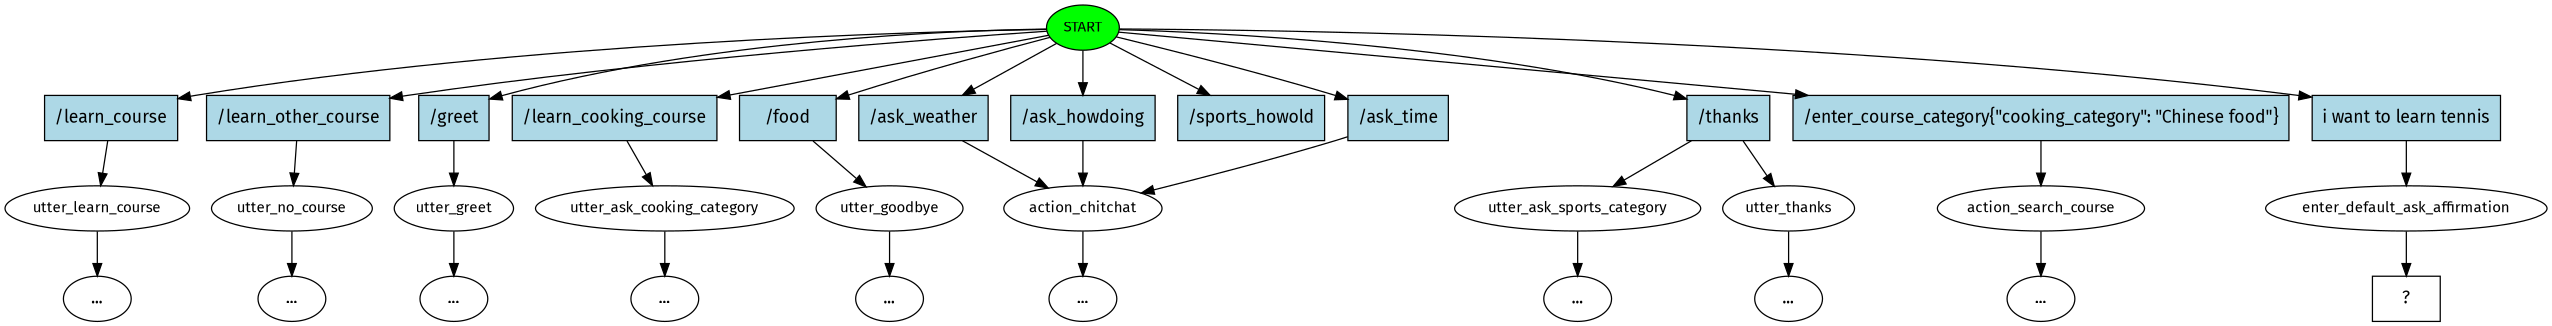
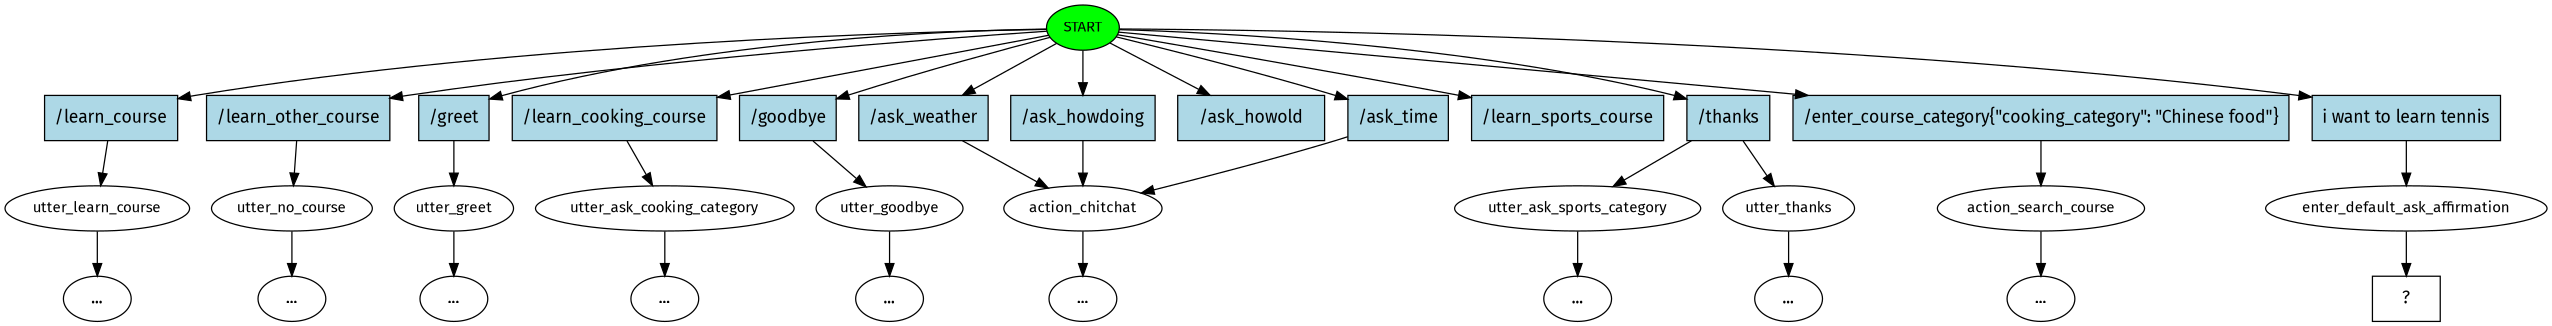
node "/food": label "/food" -> "/goodbye"
node "/sports_howold": label "/sports_howold" -> "/ask_howold"
node "/learn_sports_course": added
